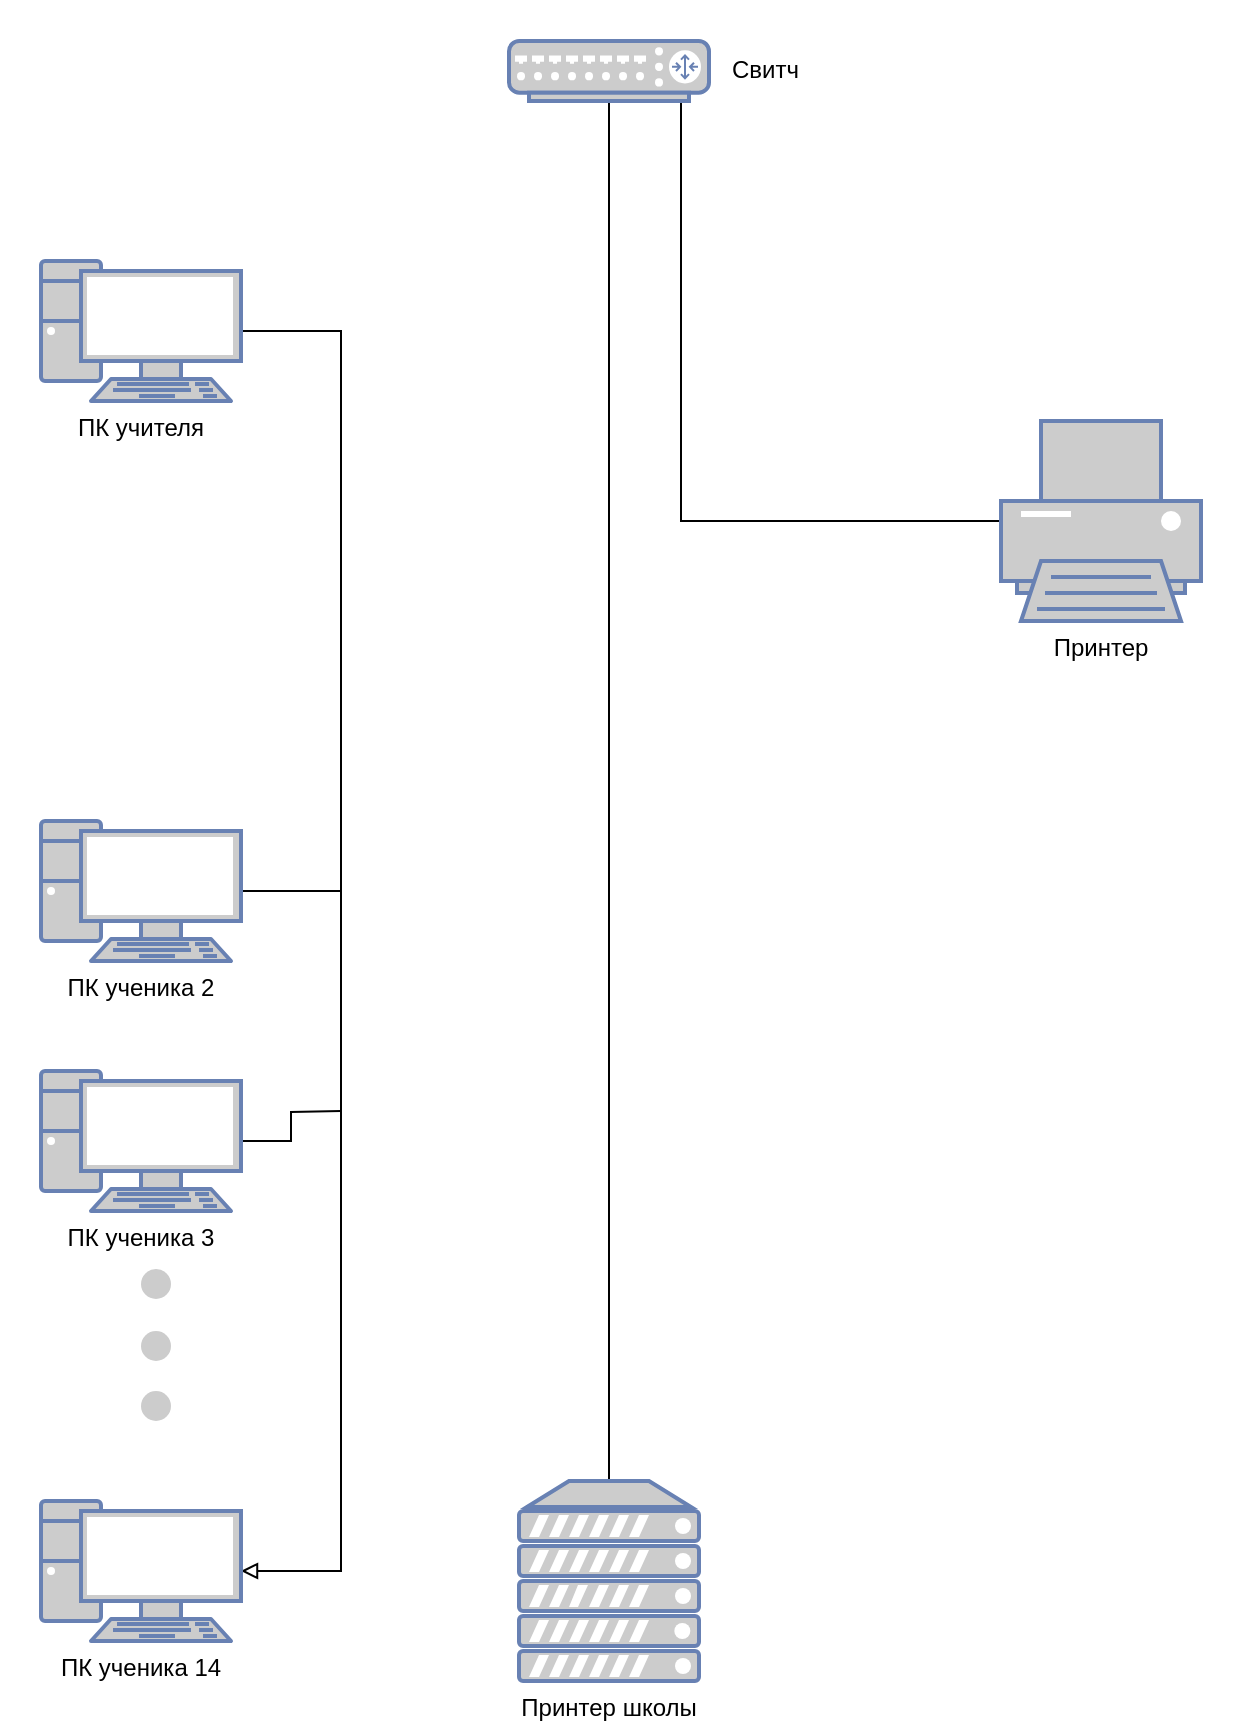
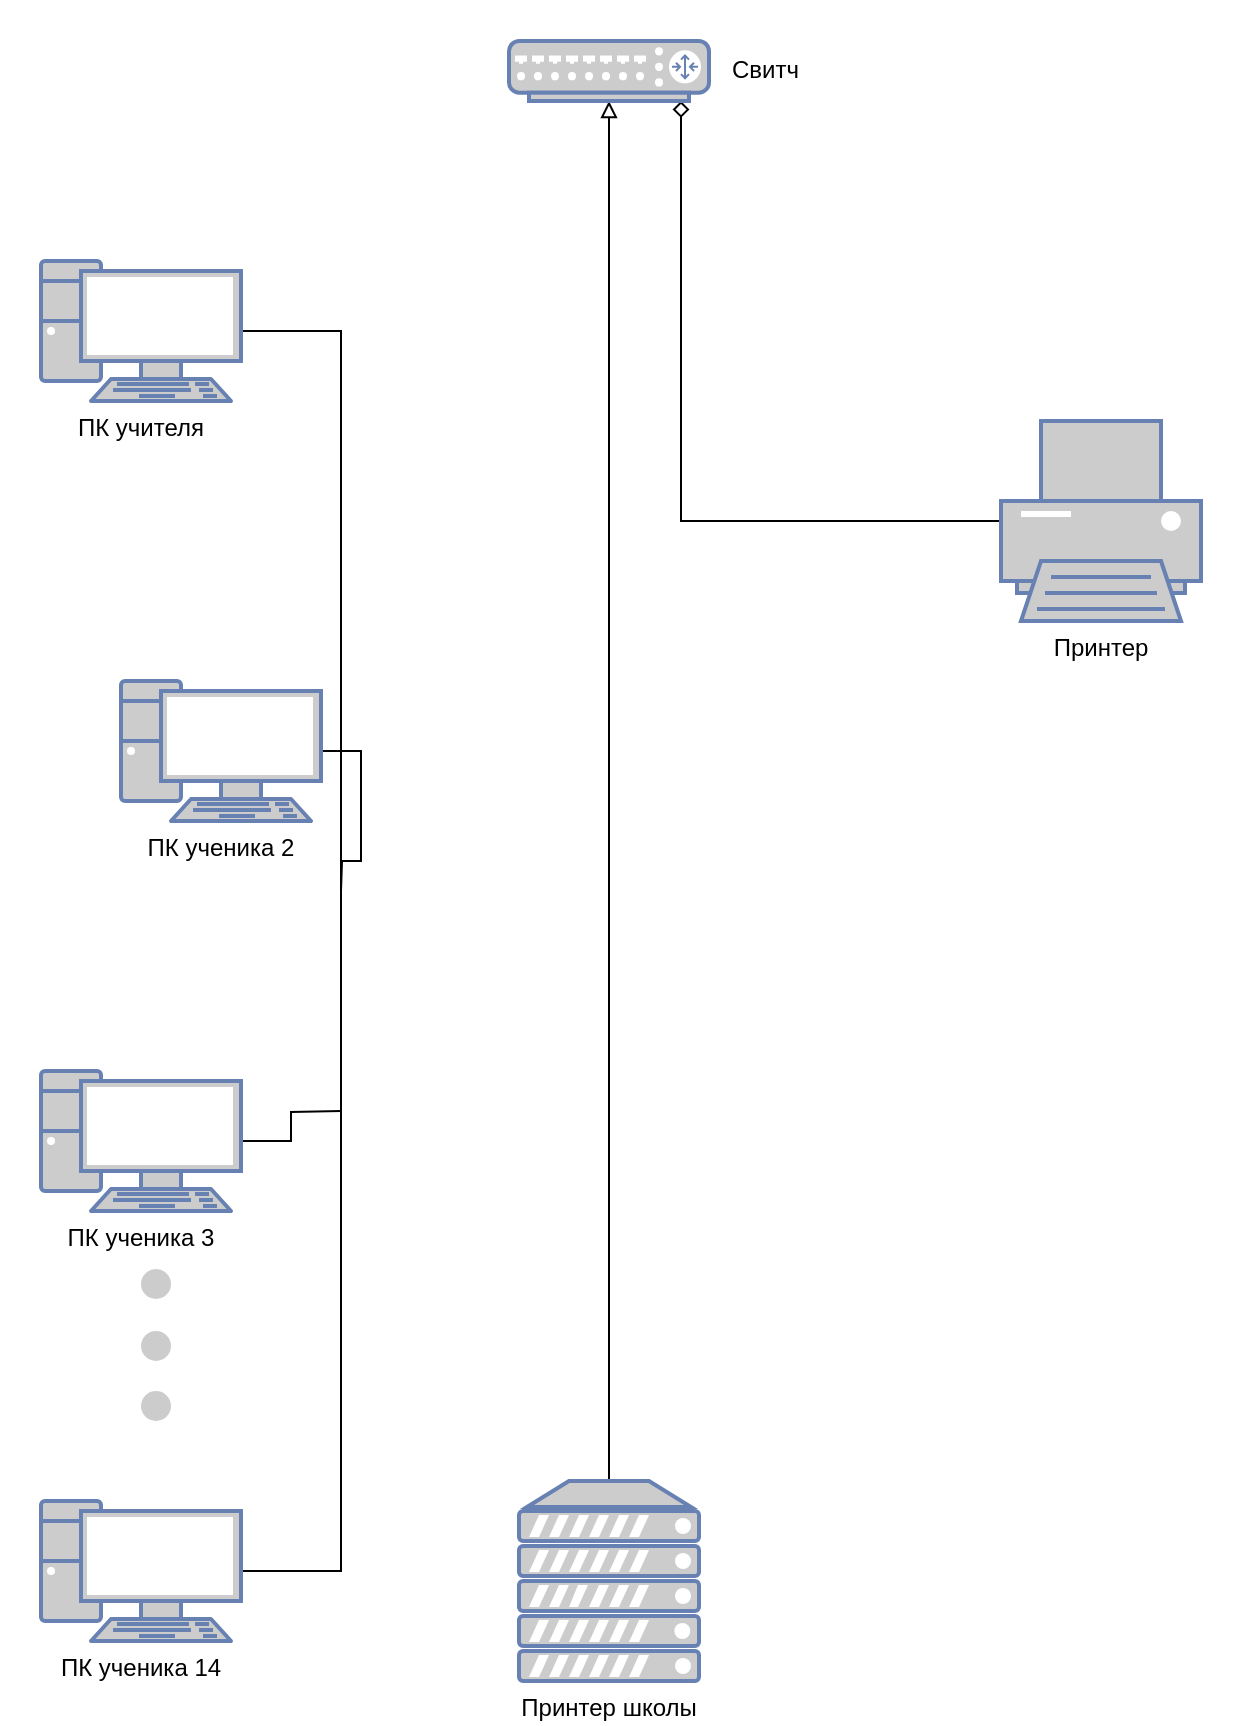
edge "Свитч" -- "Принтер": arrowhead none -> diamond
edge "Свитч" -- "Принтер школы": arrowhead none -> block
node "ПК ученика 2": moved (141, 891) -> (221, 751)
edge "ПК учителя" -> "ПК ученика 14": arrowhead block -> none
